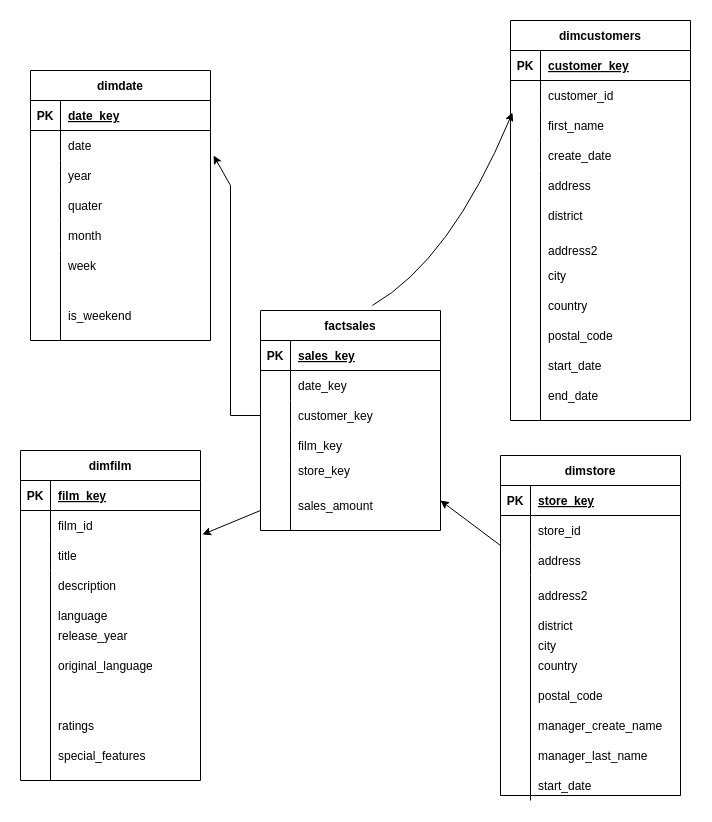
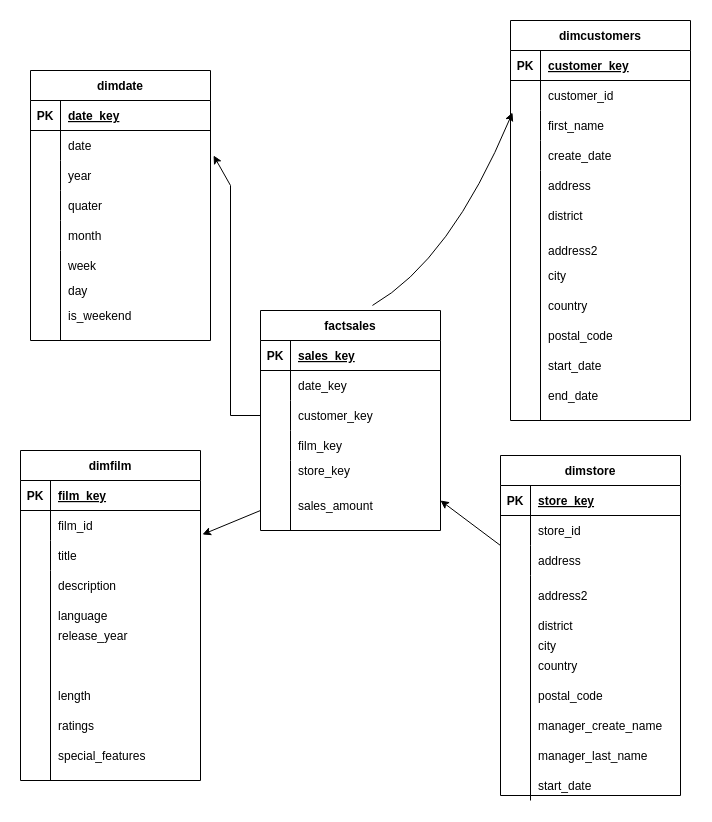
node "day": added
node "original_language": removed
node "length": added
